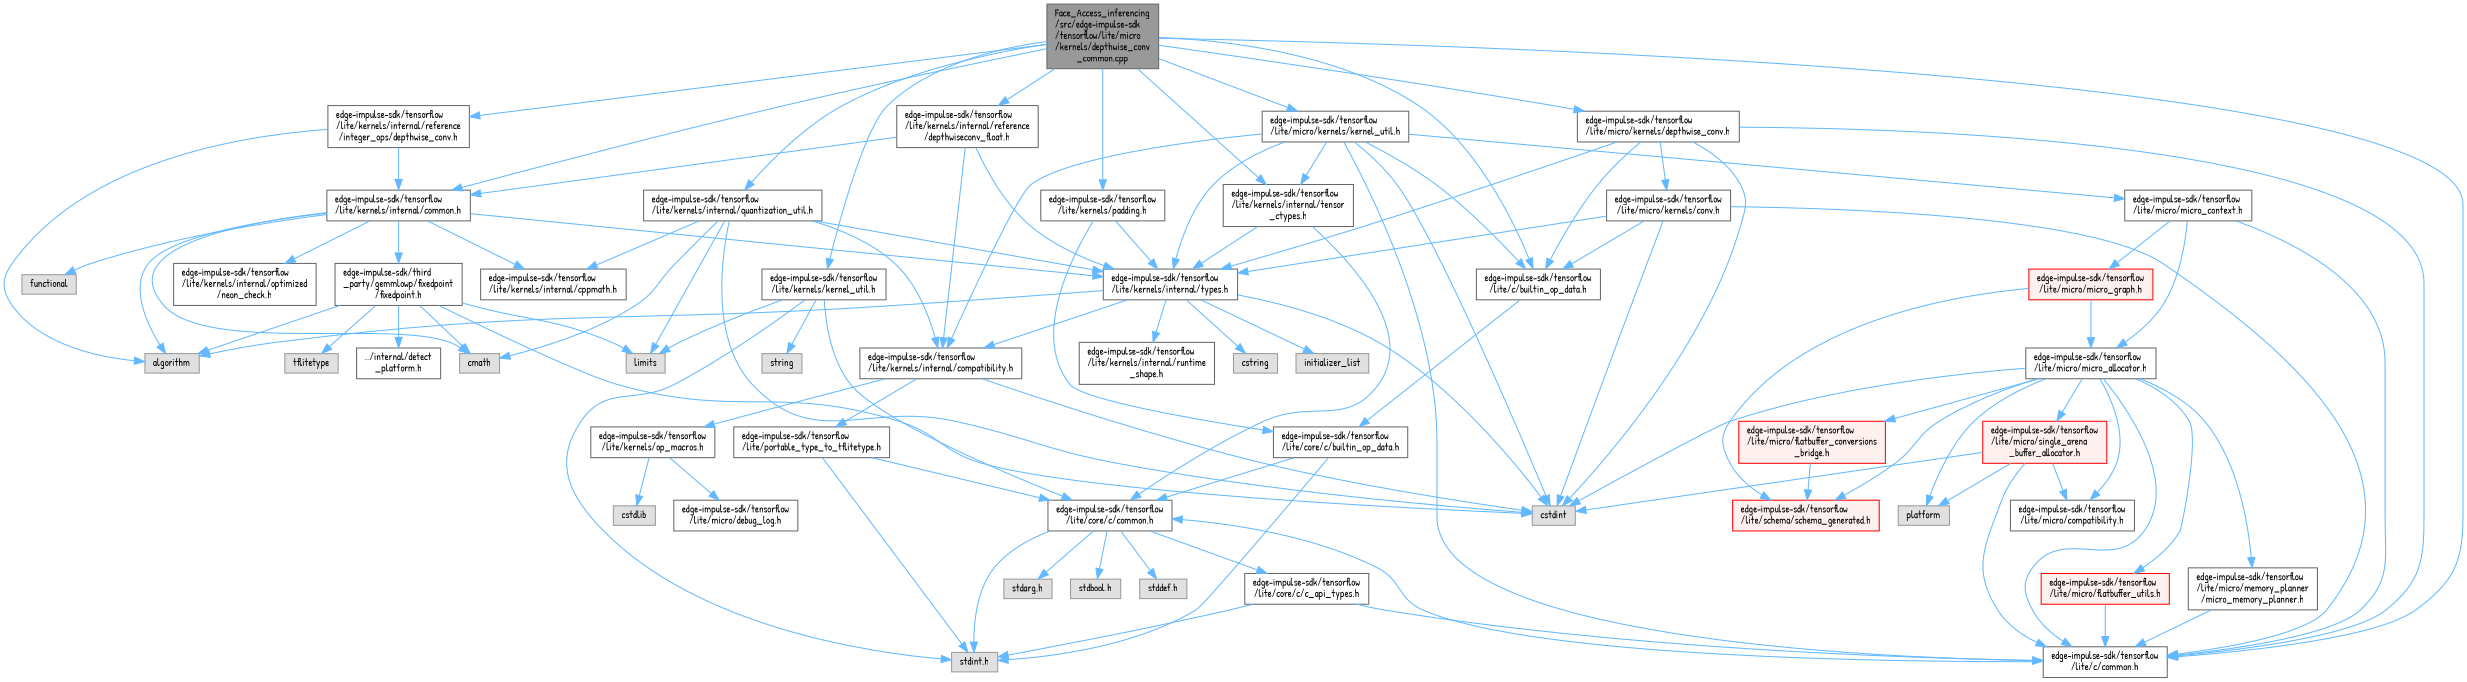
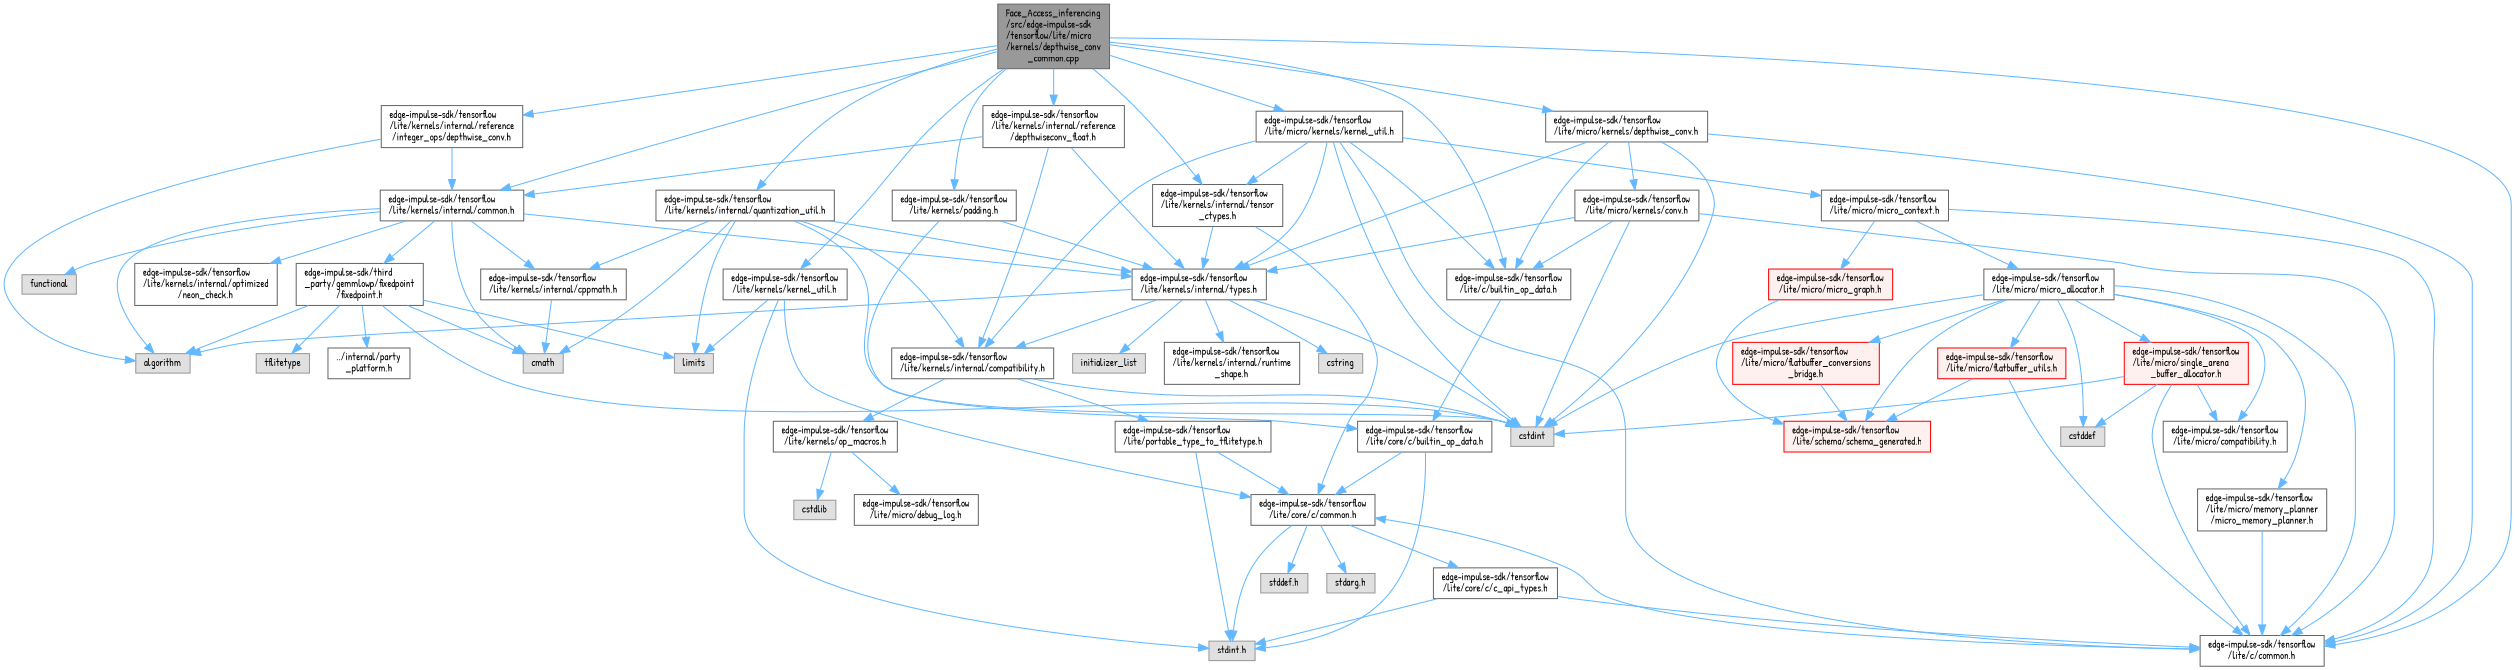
edge "edge-impulse-sdk/tensorflow /lite/kernels/internal/cppmath.h" -> "cmath": added
edge "edge-impulse-sdk/tensorflow /lite/micro/micro_graph.h" -> "edge-impulse-sdk/tensorflow /lite/micro/micro_allocator.h": removed
node "../internal/detect _platform.h": label "../internal/detect _platform.h" -> "../internal/party _platform.h"
node "string": removed
edge "edge-impulse-sdk/tensorflow /lite/micro/flatbuffer_utils.h" -> "edge-impulse-sdk/tensorflow /lite/schema/schema_generated.h": added
node "platform": label "platform" -> "cstddef"
node "stdbool.h": removed
